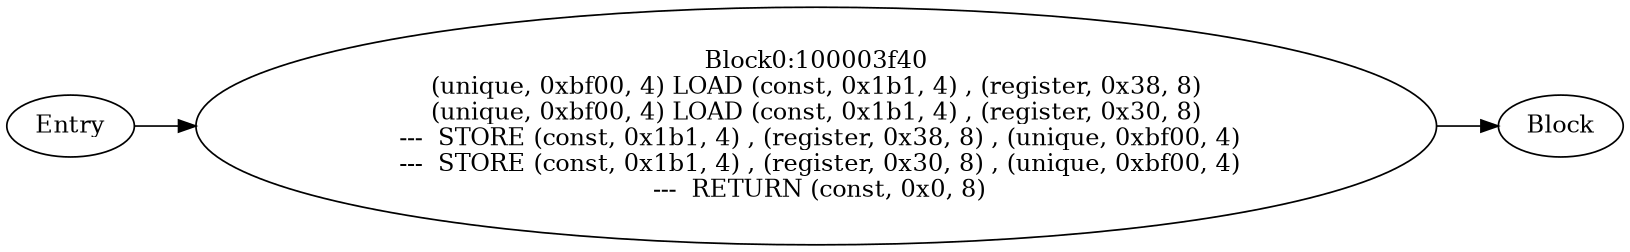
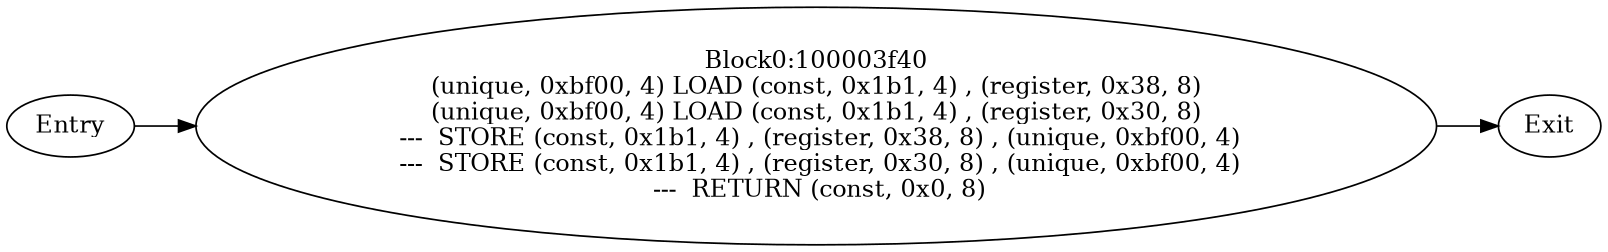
node "Block": label "Block" -> "Exit"
